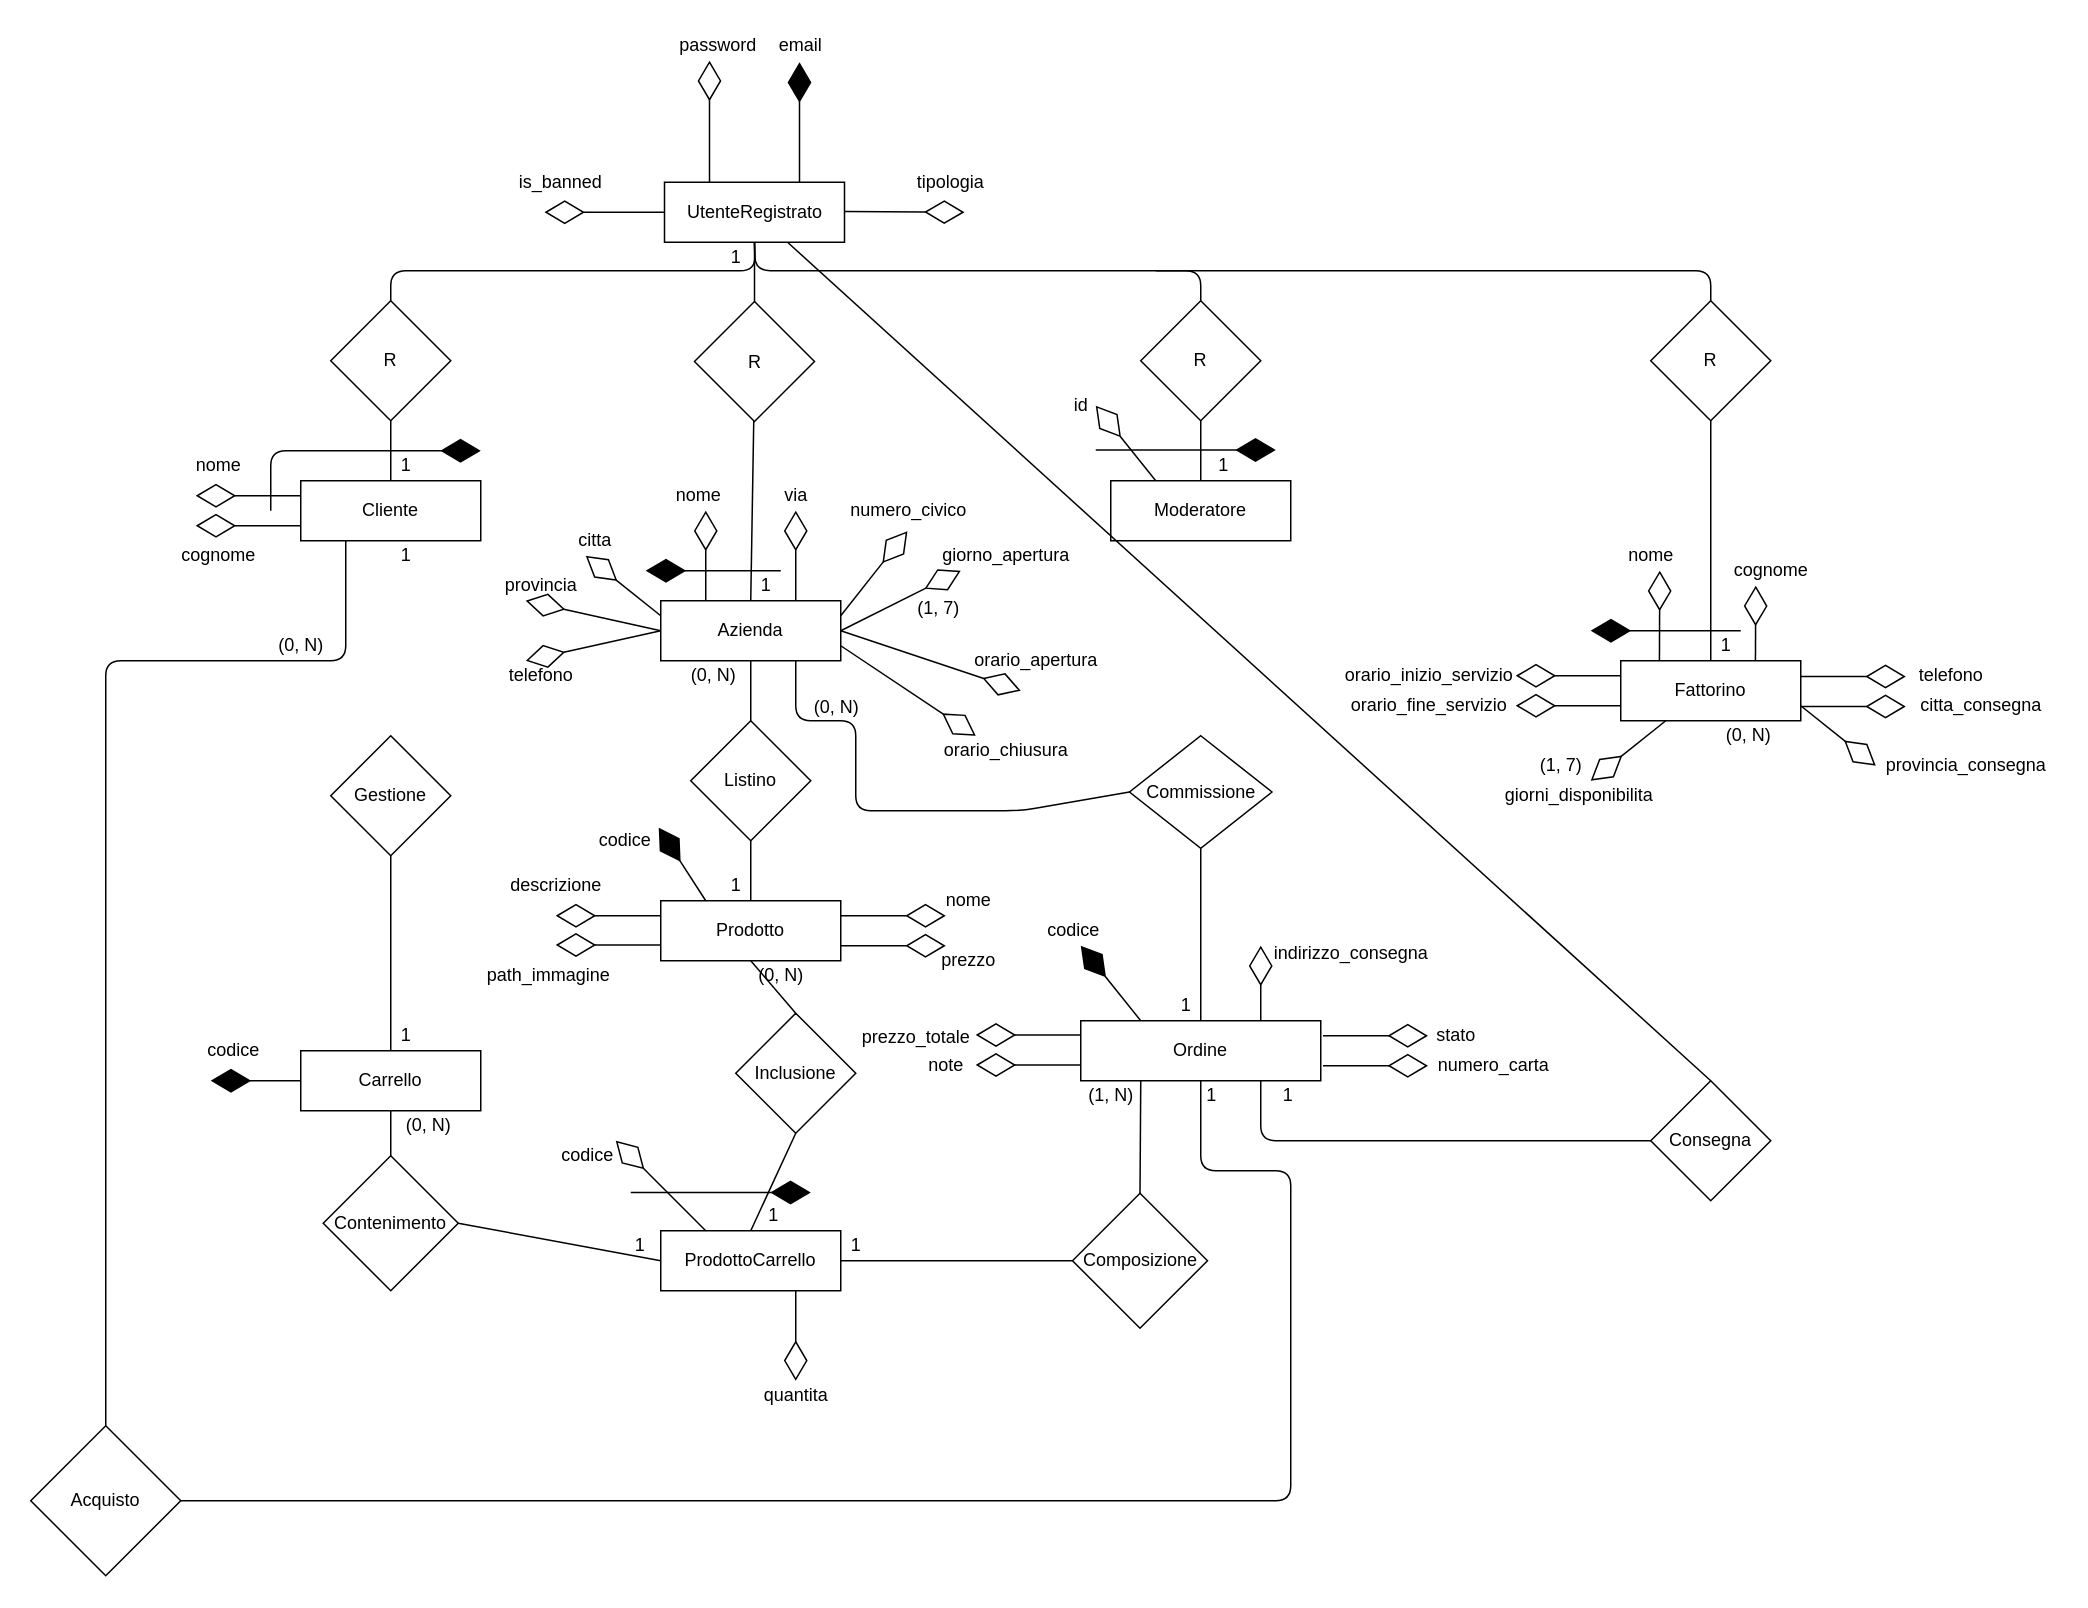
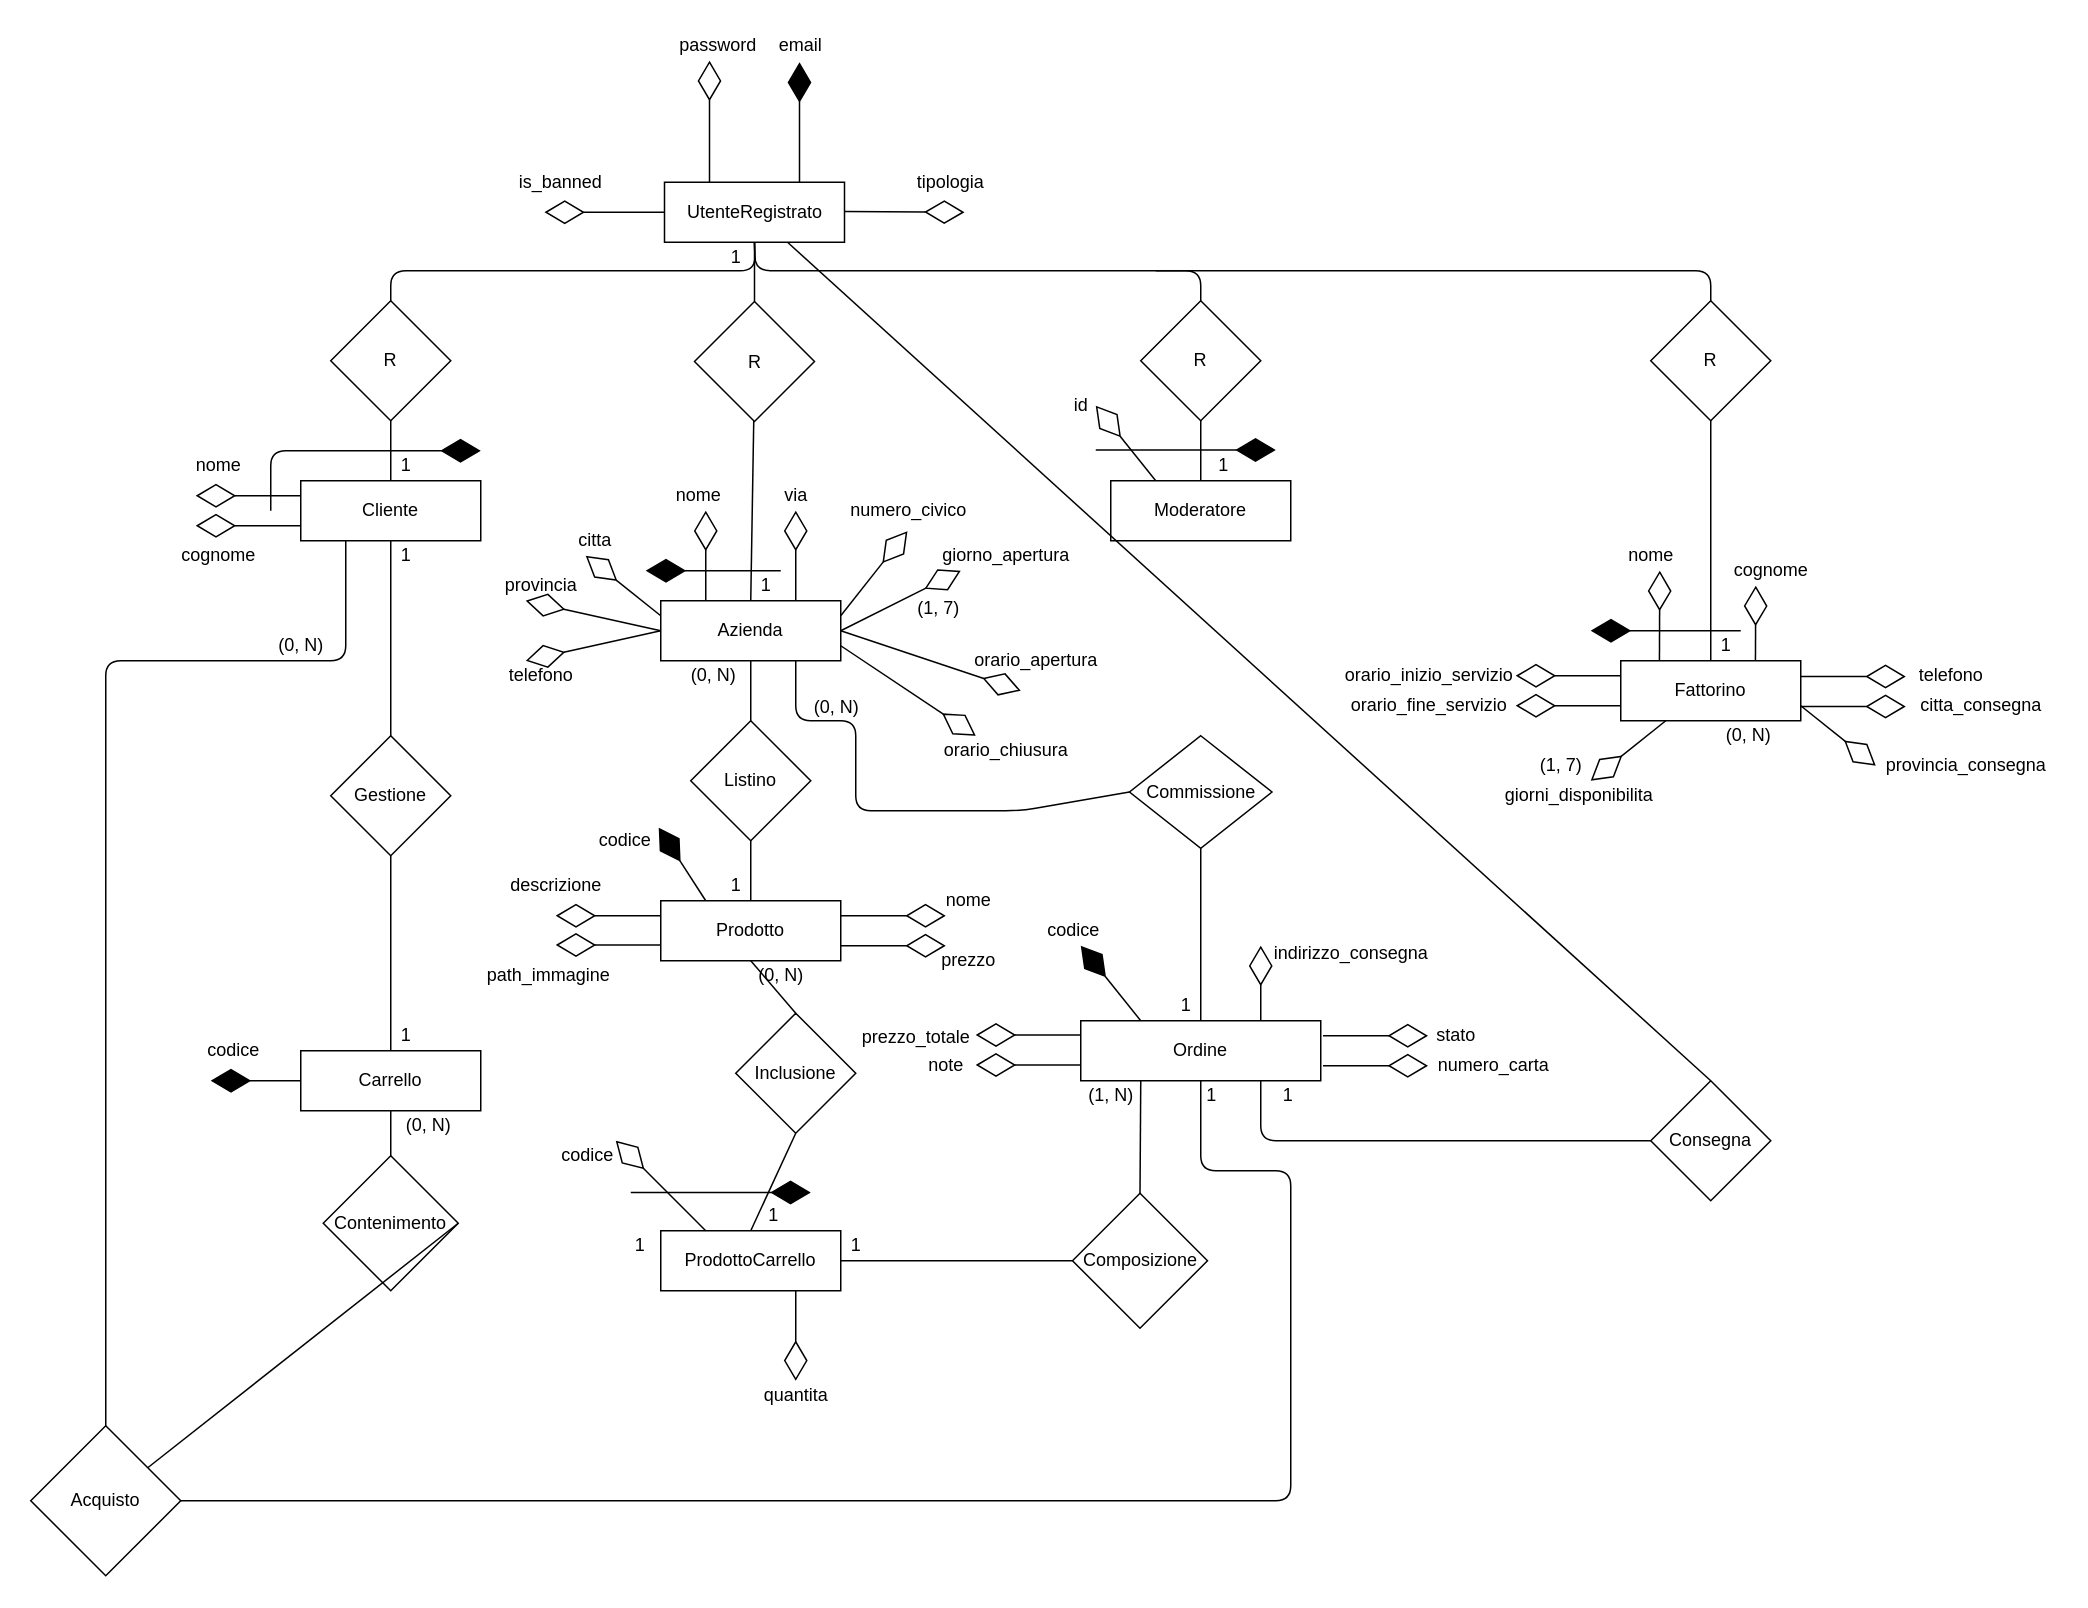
edge "Cliente" -- "Gestione": added
edge "Contenimento" -- "ProdottoCarrello": now "Contenimento" -- "Acquisto"
